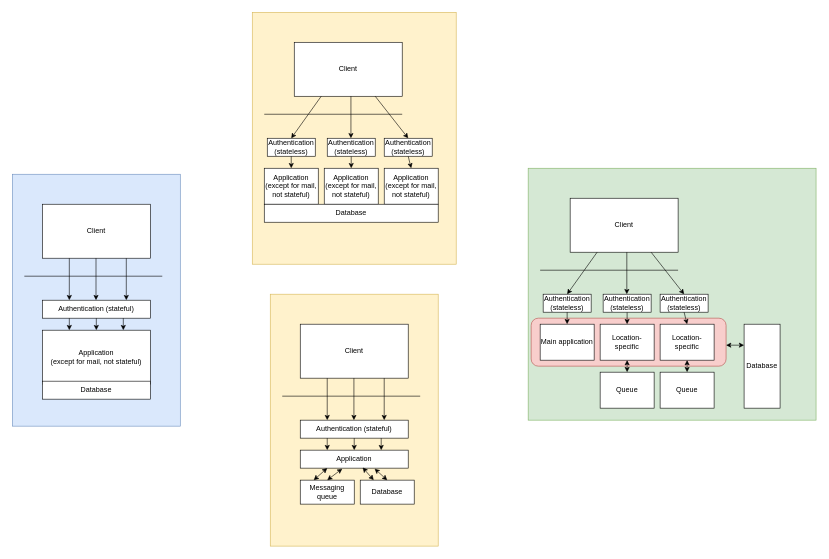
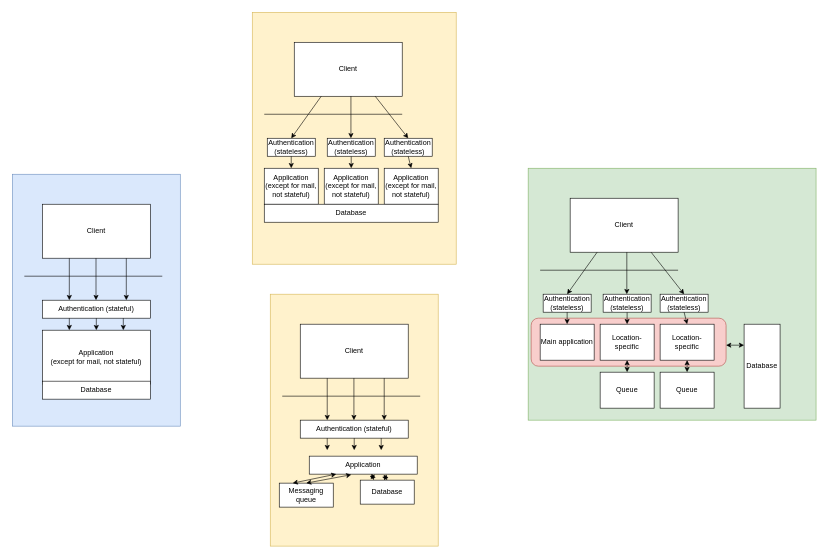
node "Application": moved (354, 459) -> (363, 465)
node "Messaging queue": moved (327, 492) -> (306, 495)
